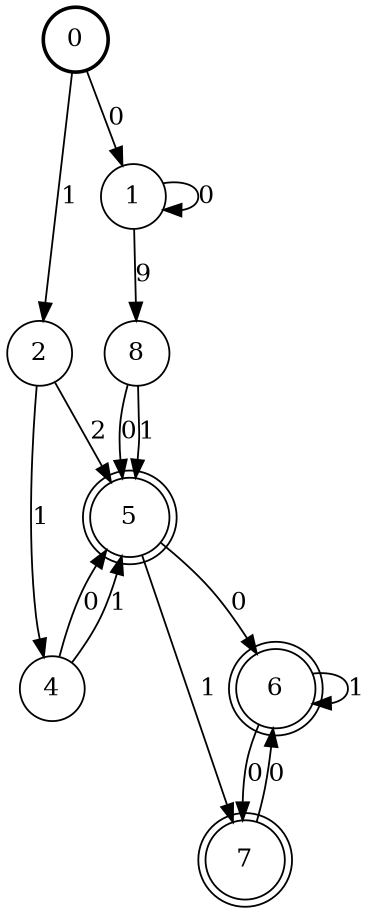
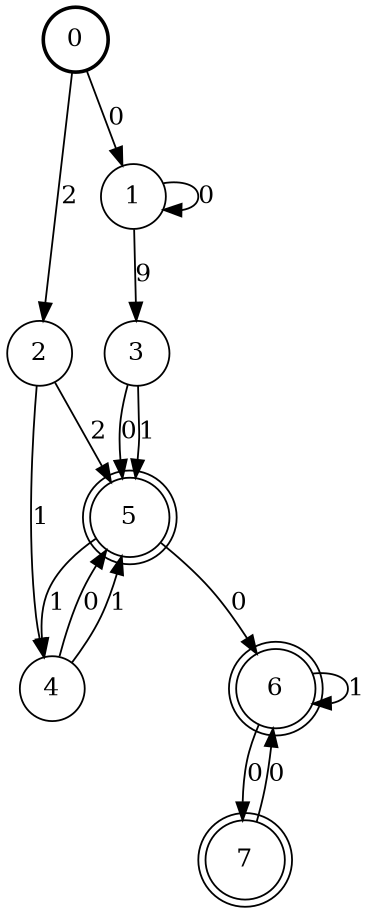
edge "0" -> "2": label "1" -> "2"
node "8": label "8" -> "3"
edge "5" -> "7": now "5" -> "4"
